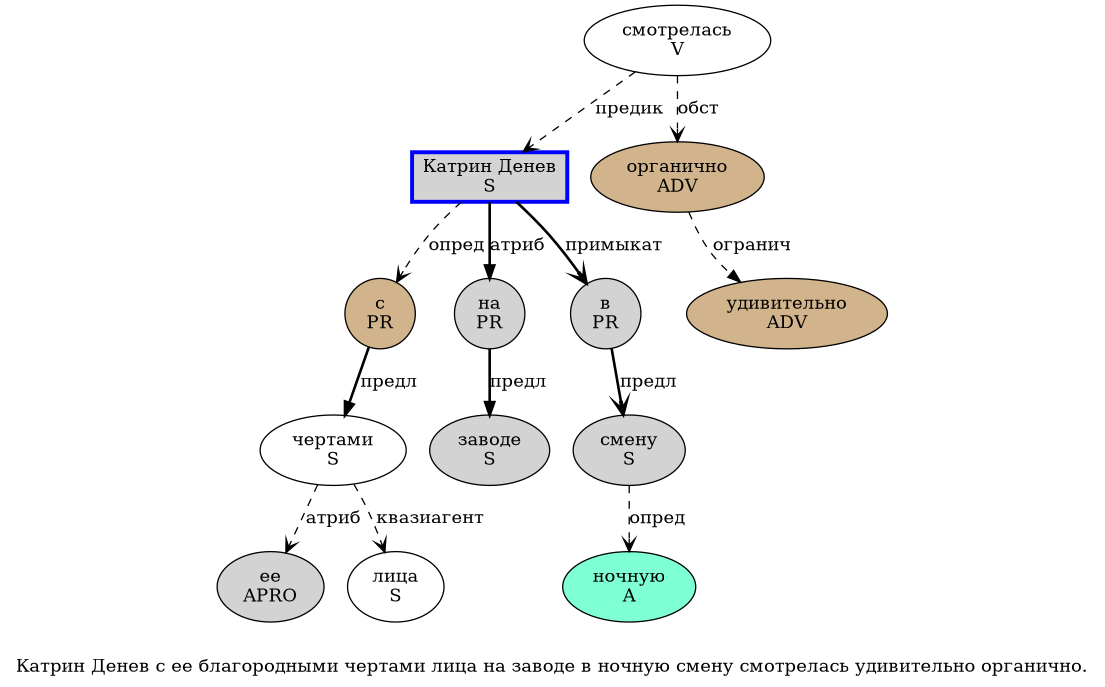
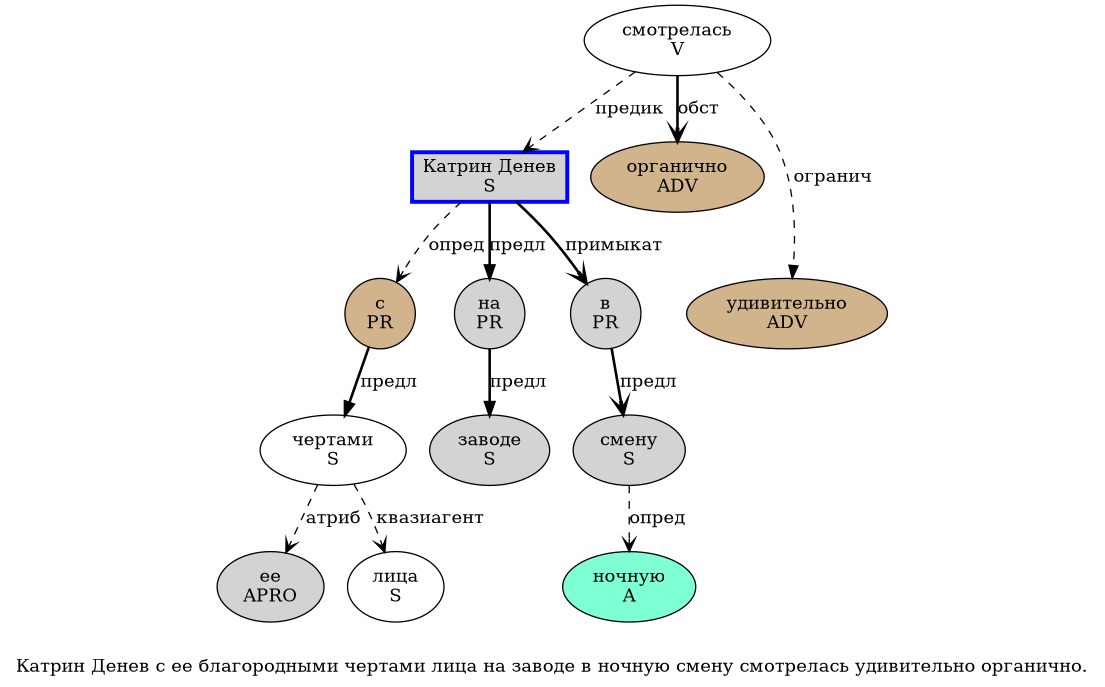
edge "смотрелась V" -> "органично ADV": style dashed -> bold
edge "Катрин Денев S" -> "на PR": label "атриб" -> "предл"
edge "органично ADV" -> "удивительно ADV": now "смотрелась V" -> "удивительно ADV"
